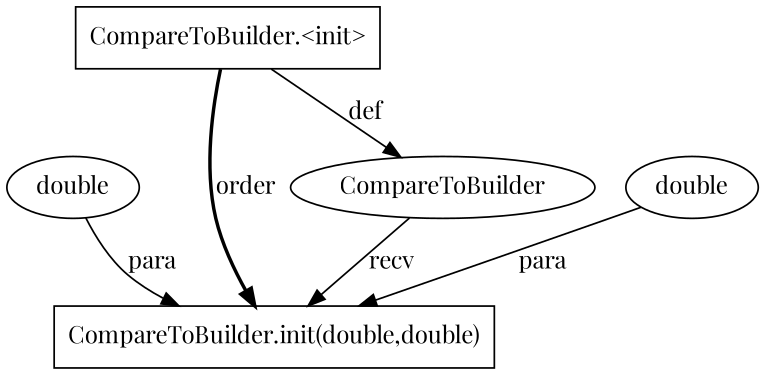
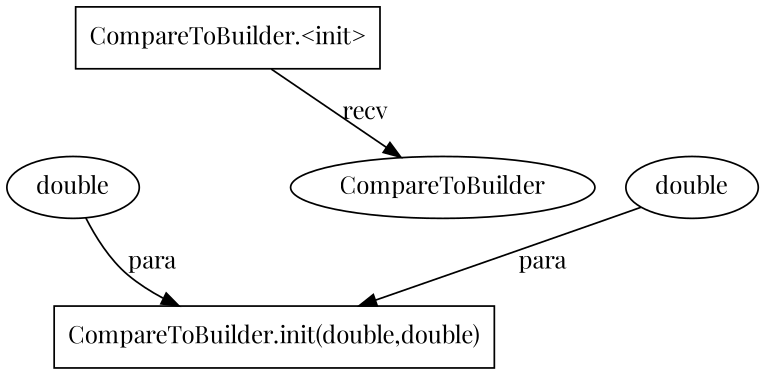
edge "CompareToBuilder.<init>" -> "CompareToBuilder": label "def" -> "recv"
edge "CompareToBuilder.<init>" -> "CompareToBuilder.init(double,double)": removed, label "order"
edge "CompareToBuilder" -> "CompareToBuilder.init(double,double)": removed, label "recv"
